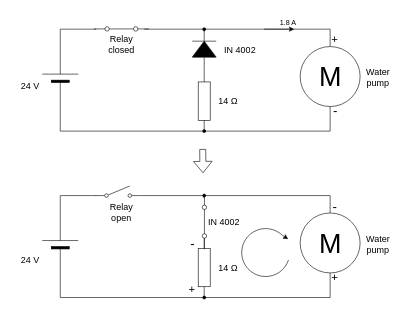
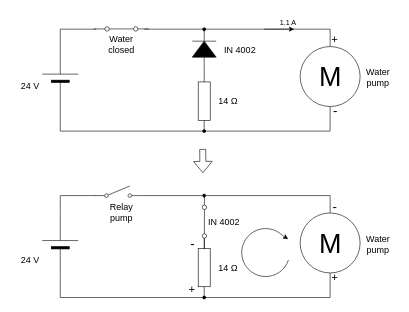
node "1.8 A": label "1.8 A" -> "1.1 A"
node "Relay closed": label "Relay closed" -> "Water closed"
node "Relay open": label "Relay open" -> "Relay pump"
